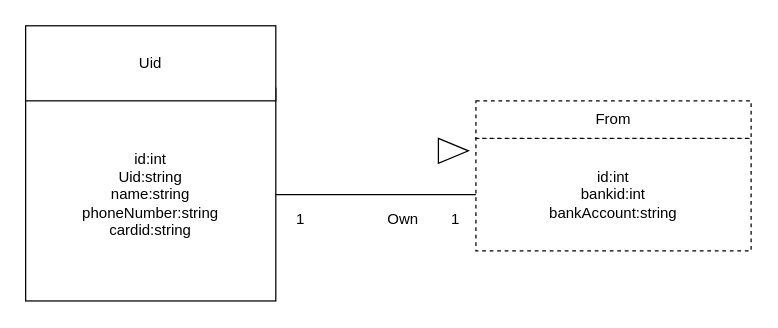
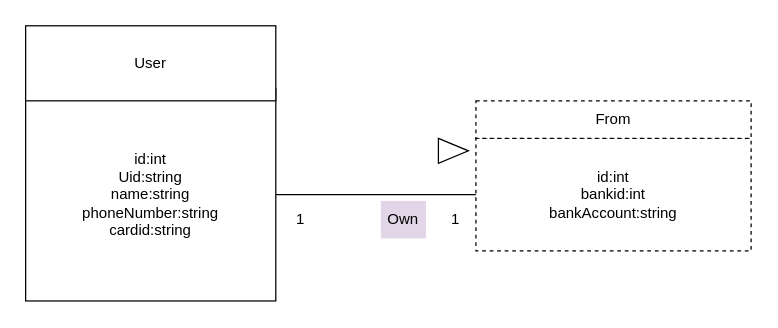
node "Uid": label "Uid" -> "User"
node "Own": fillcolor #ffffff -> #e1d5e7
